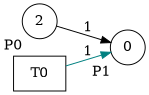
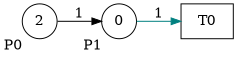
edge "T0" -> "0 P1": reversed
